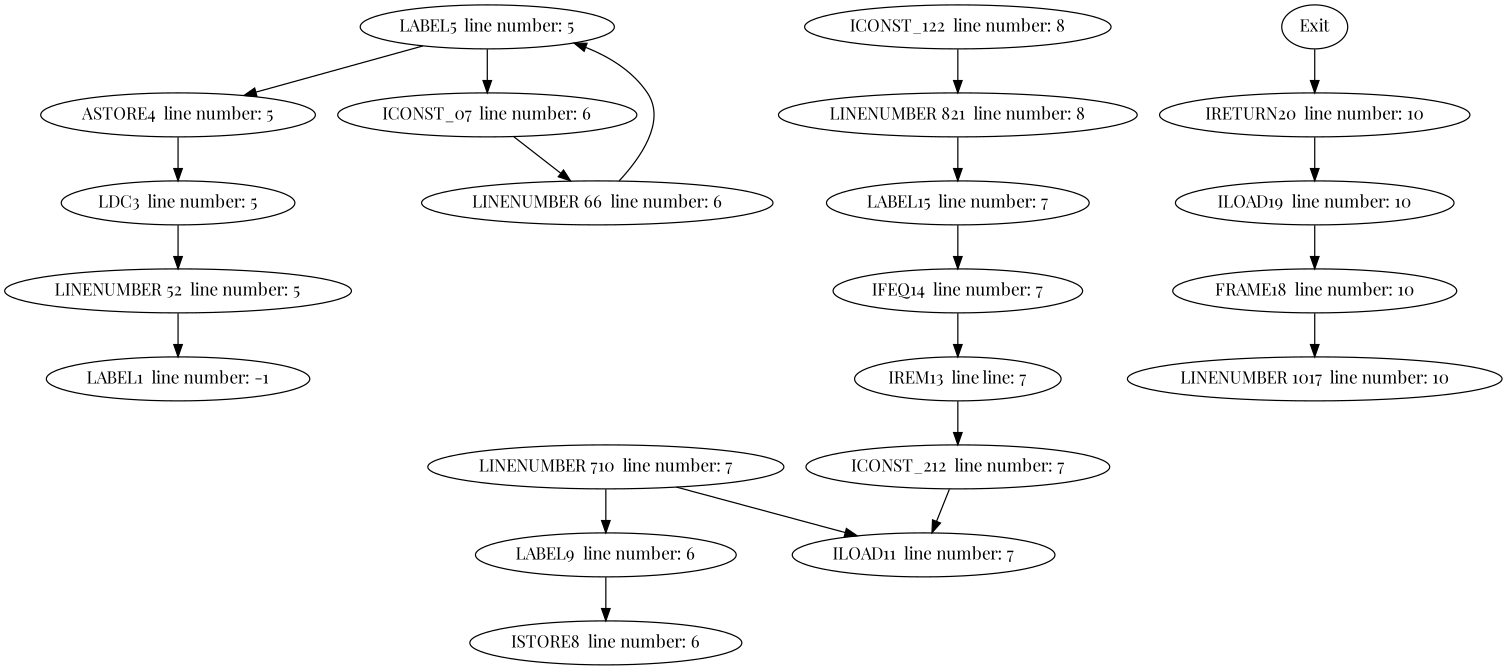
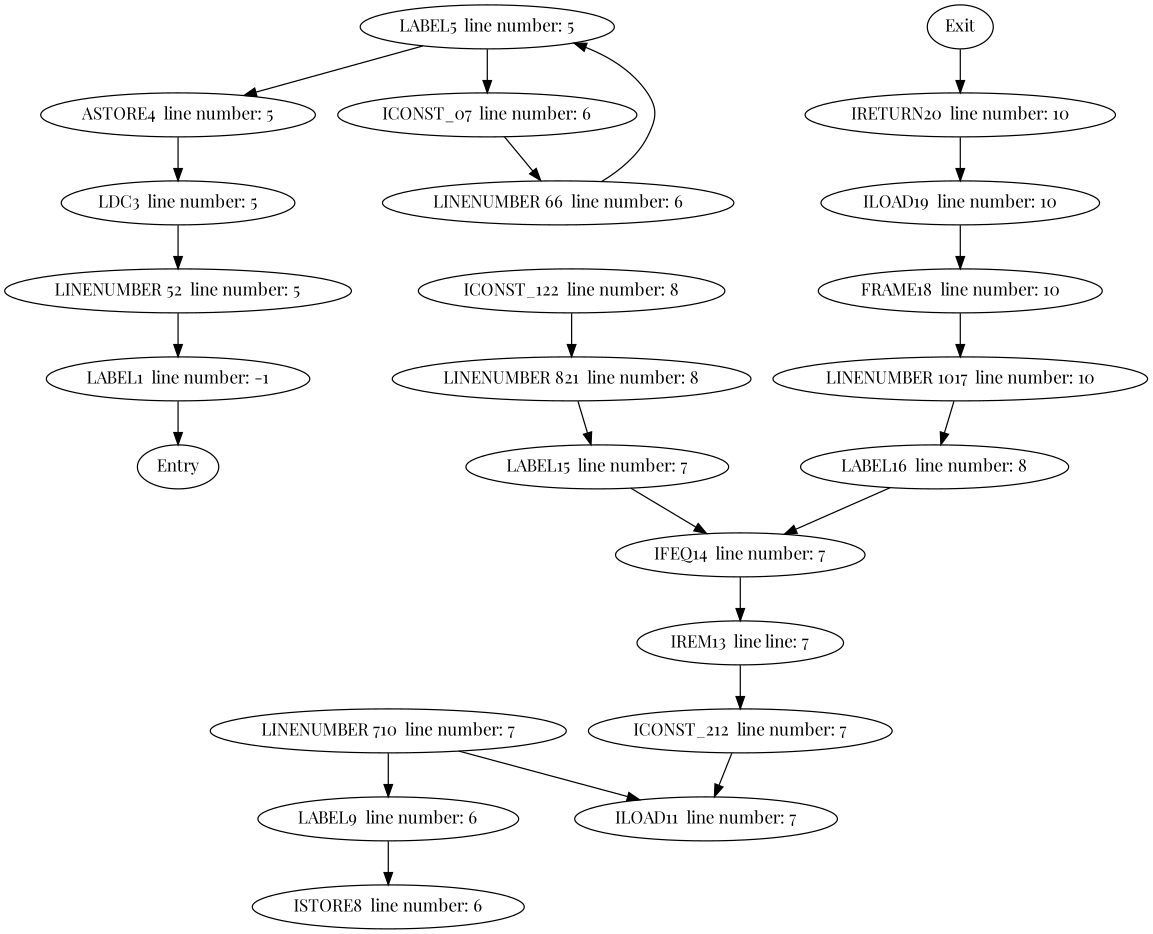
node "Entry": added
node "LABEL16  line number: 8": added
